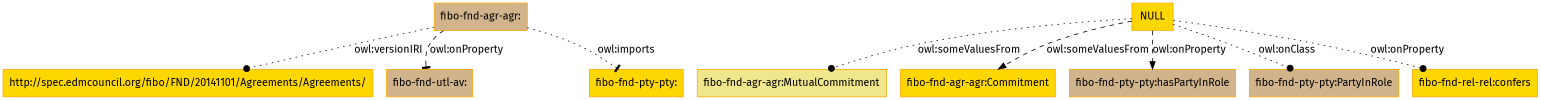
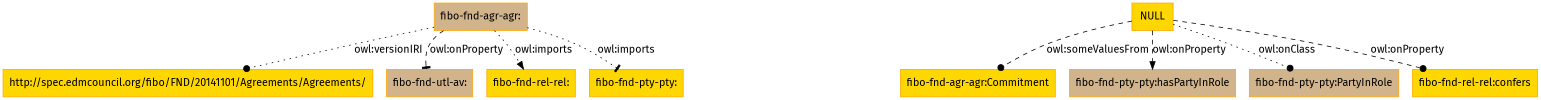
edge "NULL" -> "fibo-fnd-agr-agr:Commitment": arrowhead normal -> dot
edge "NULL" -> "fibo-fnd-rel-rel:confers": style dotted -> dashed
node "fibo-fnd-rel-rel:": added
node "fibo-fnd-agr-agr:MutualCommitment": removed
